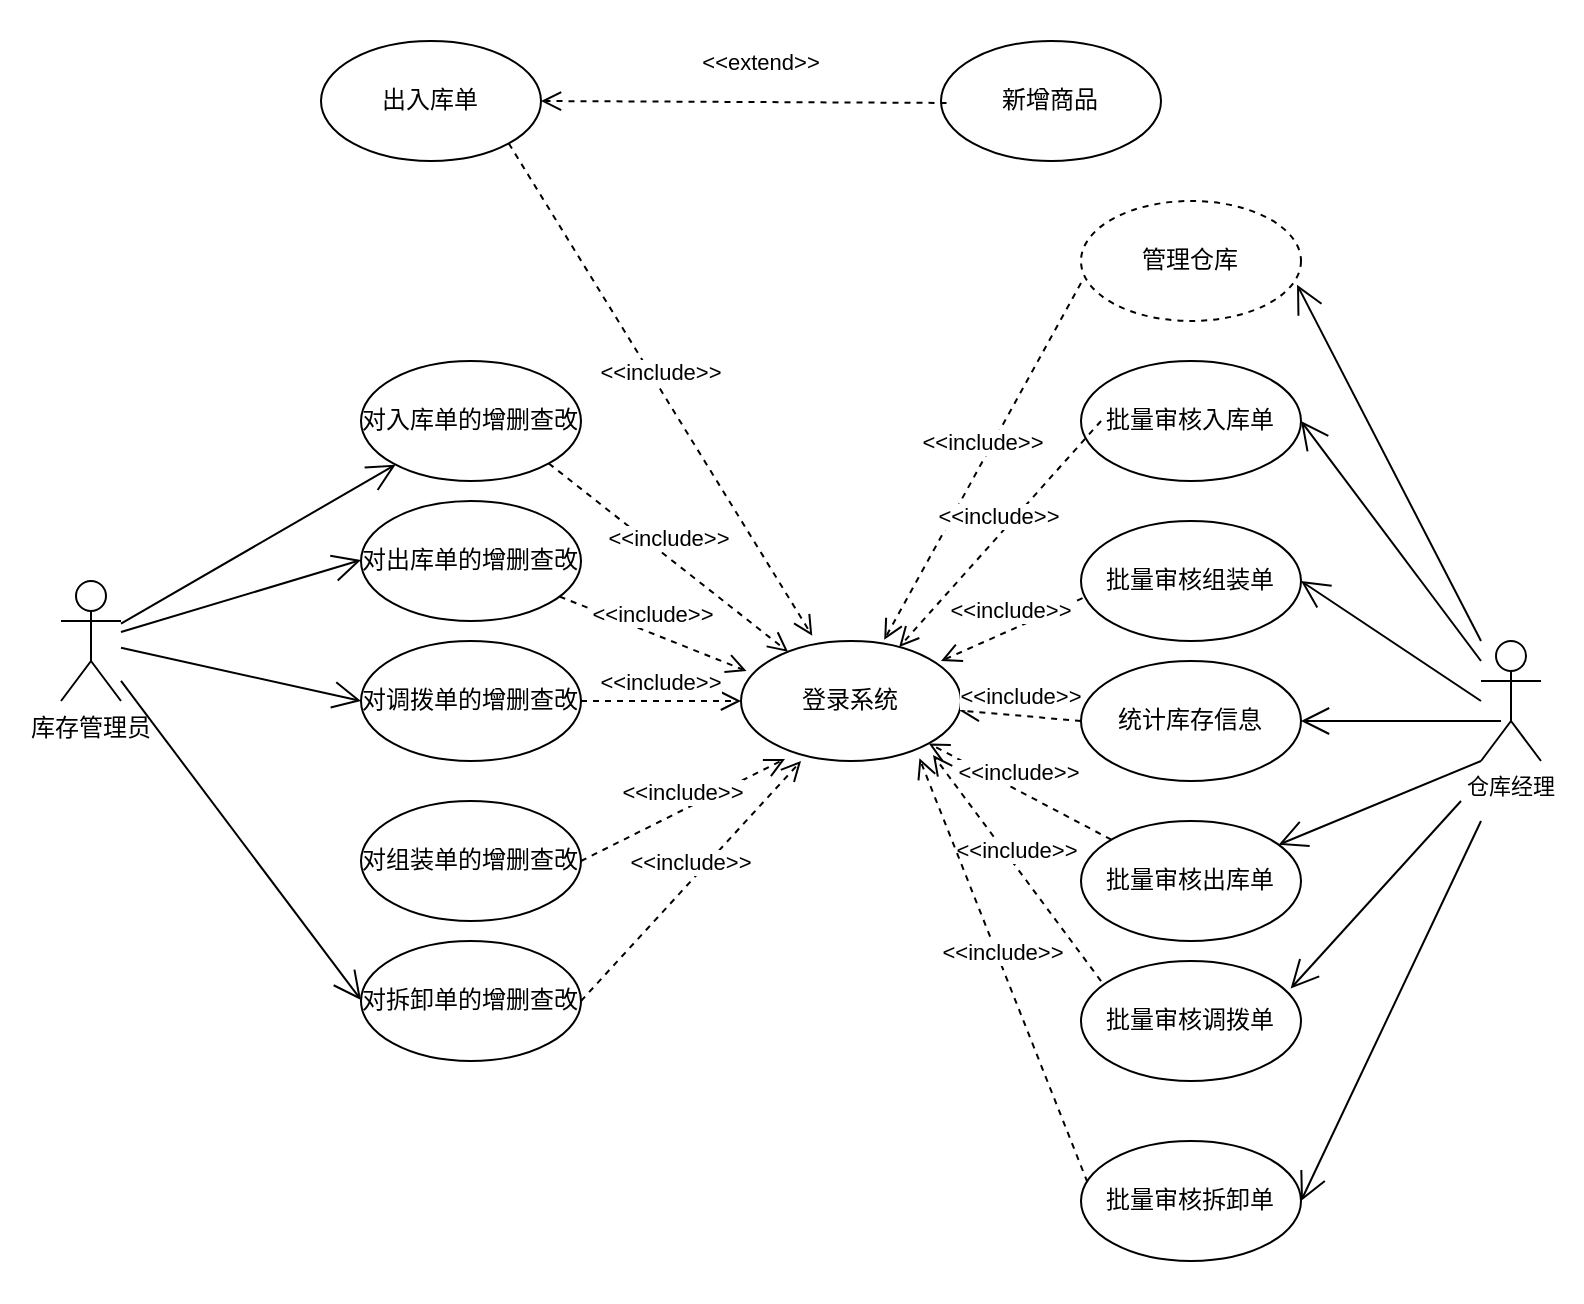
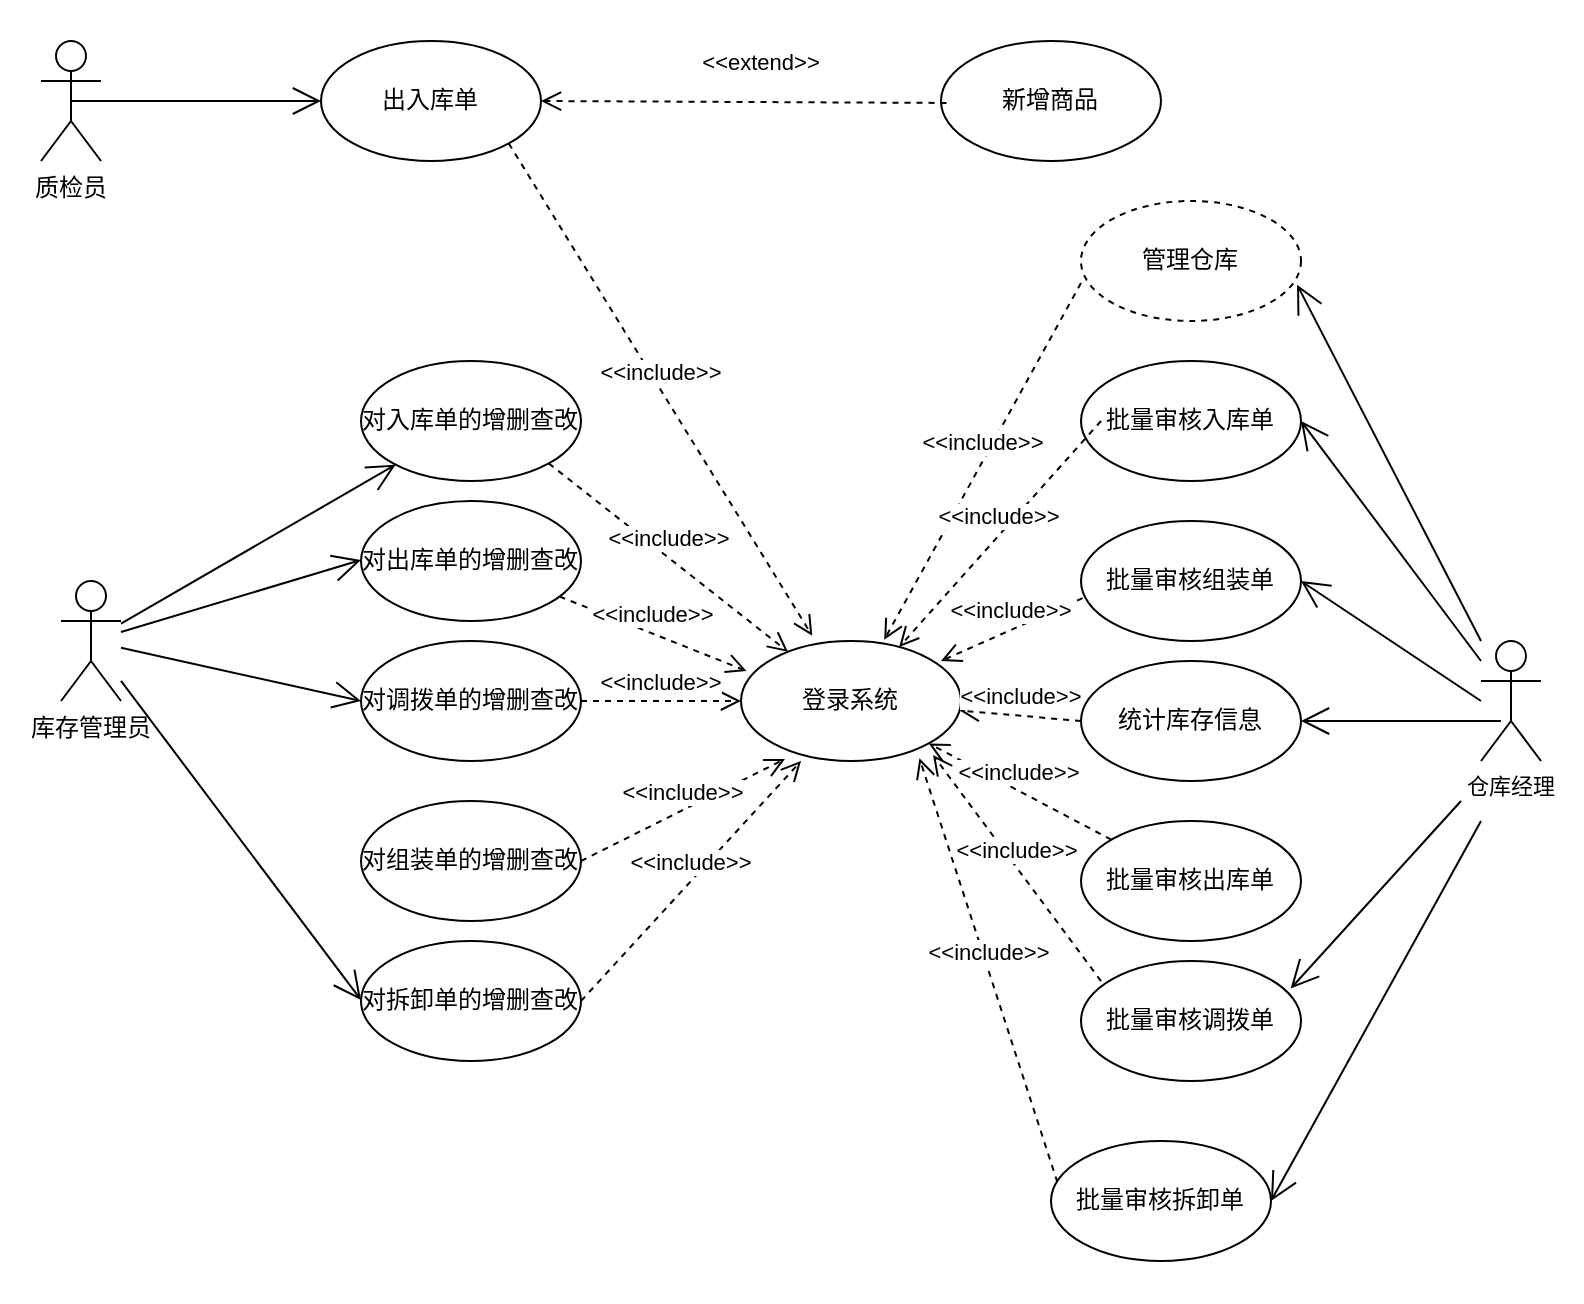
node "质检员": added
edge "质检员" -> "出入库单": added
edge "仓库经理" -> "批量审核出库单": removed
node "批量审核拆卸单": moved (1191, 1201) -> (1161, 1201)
